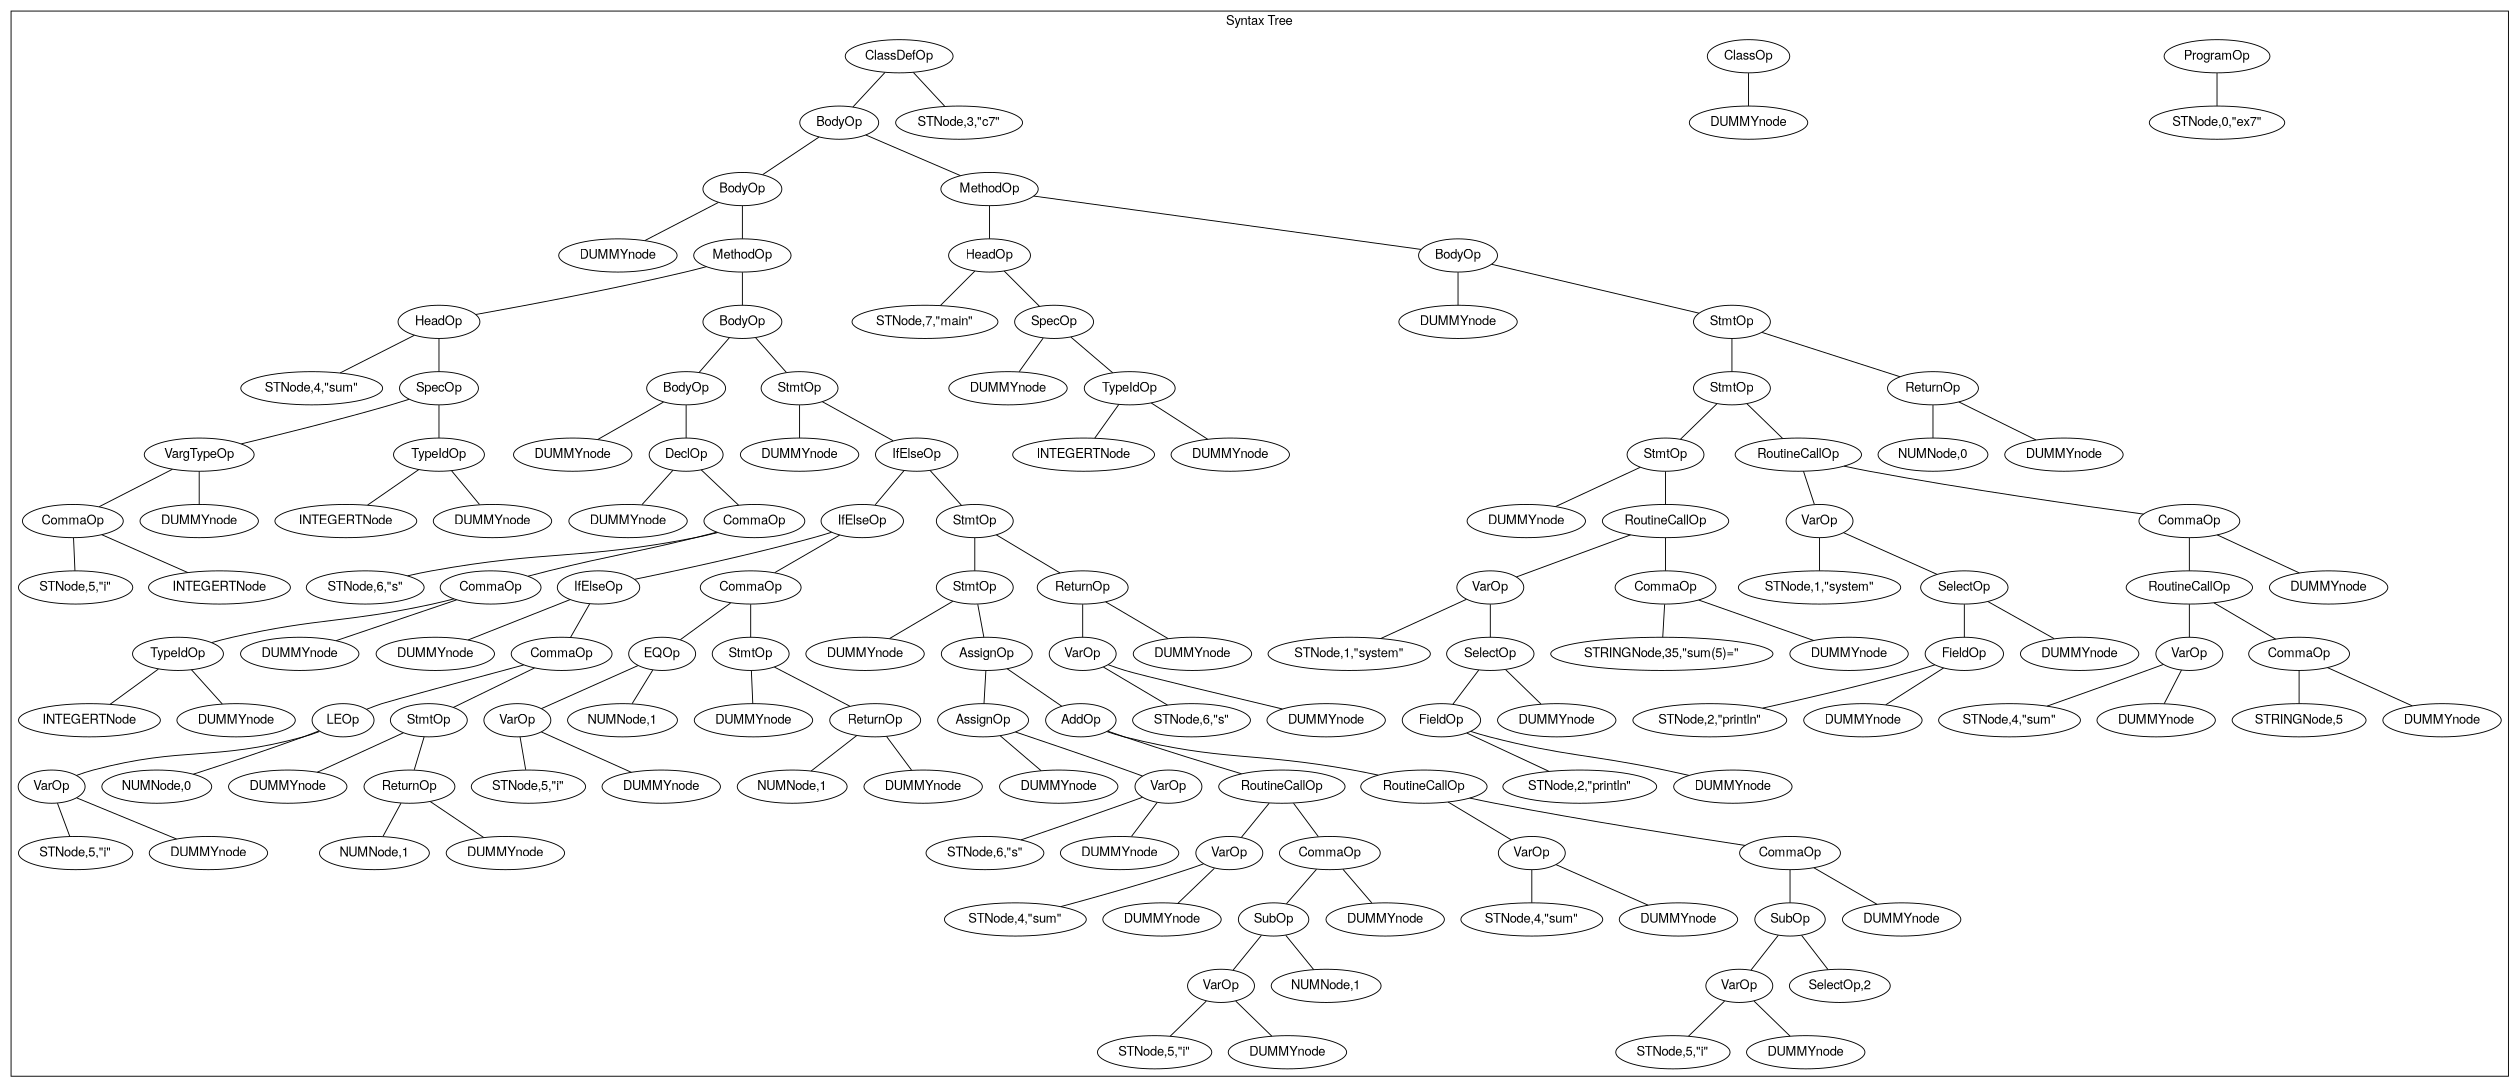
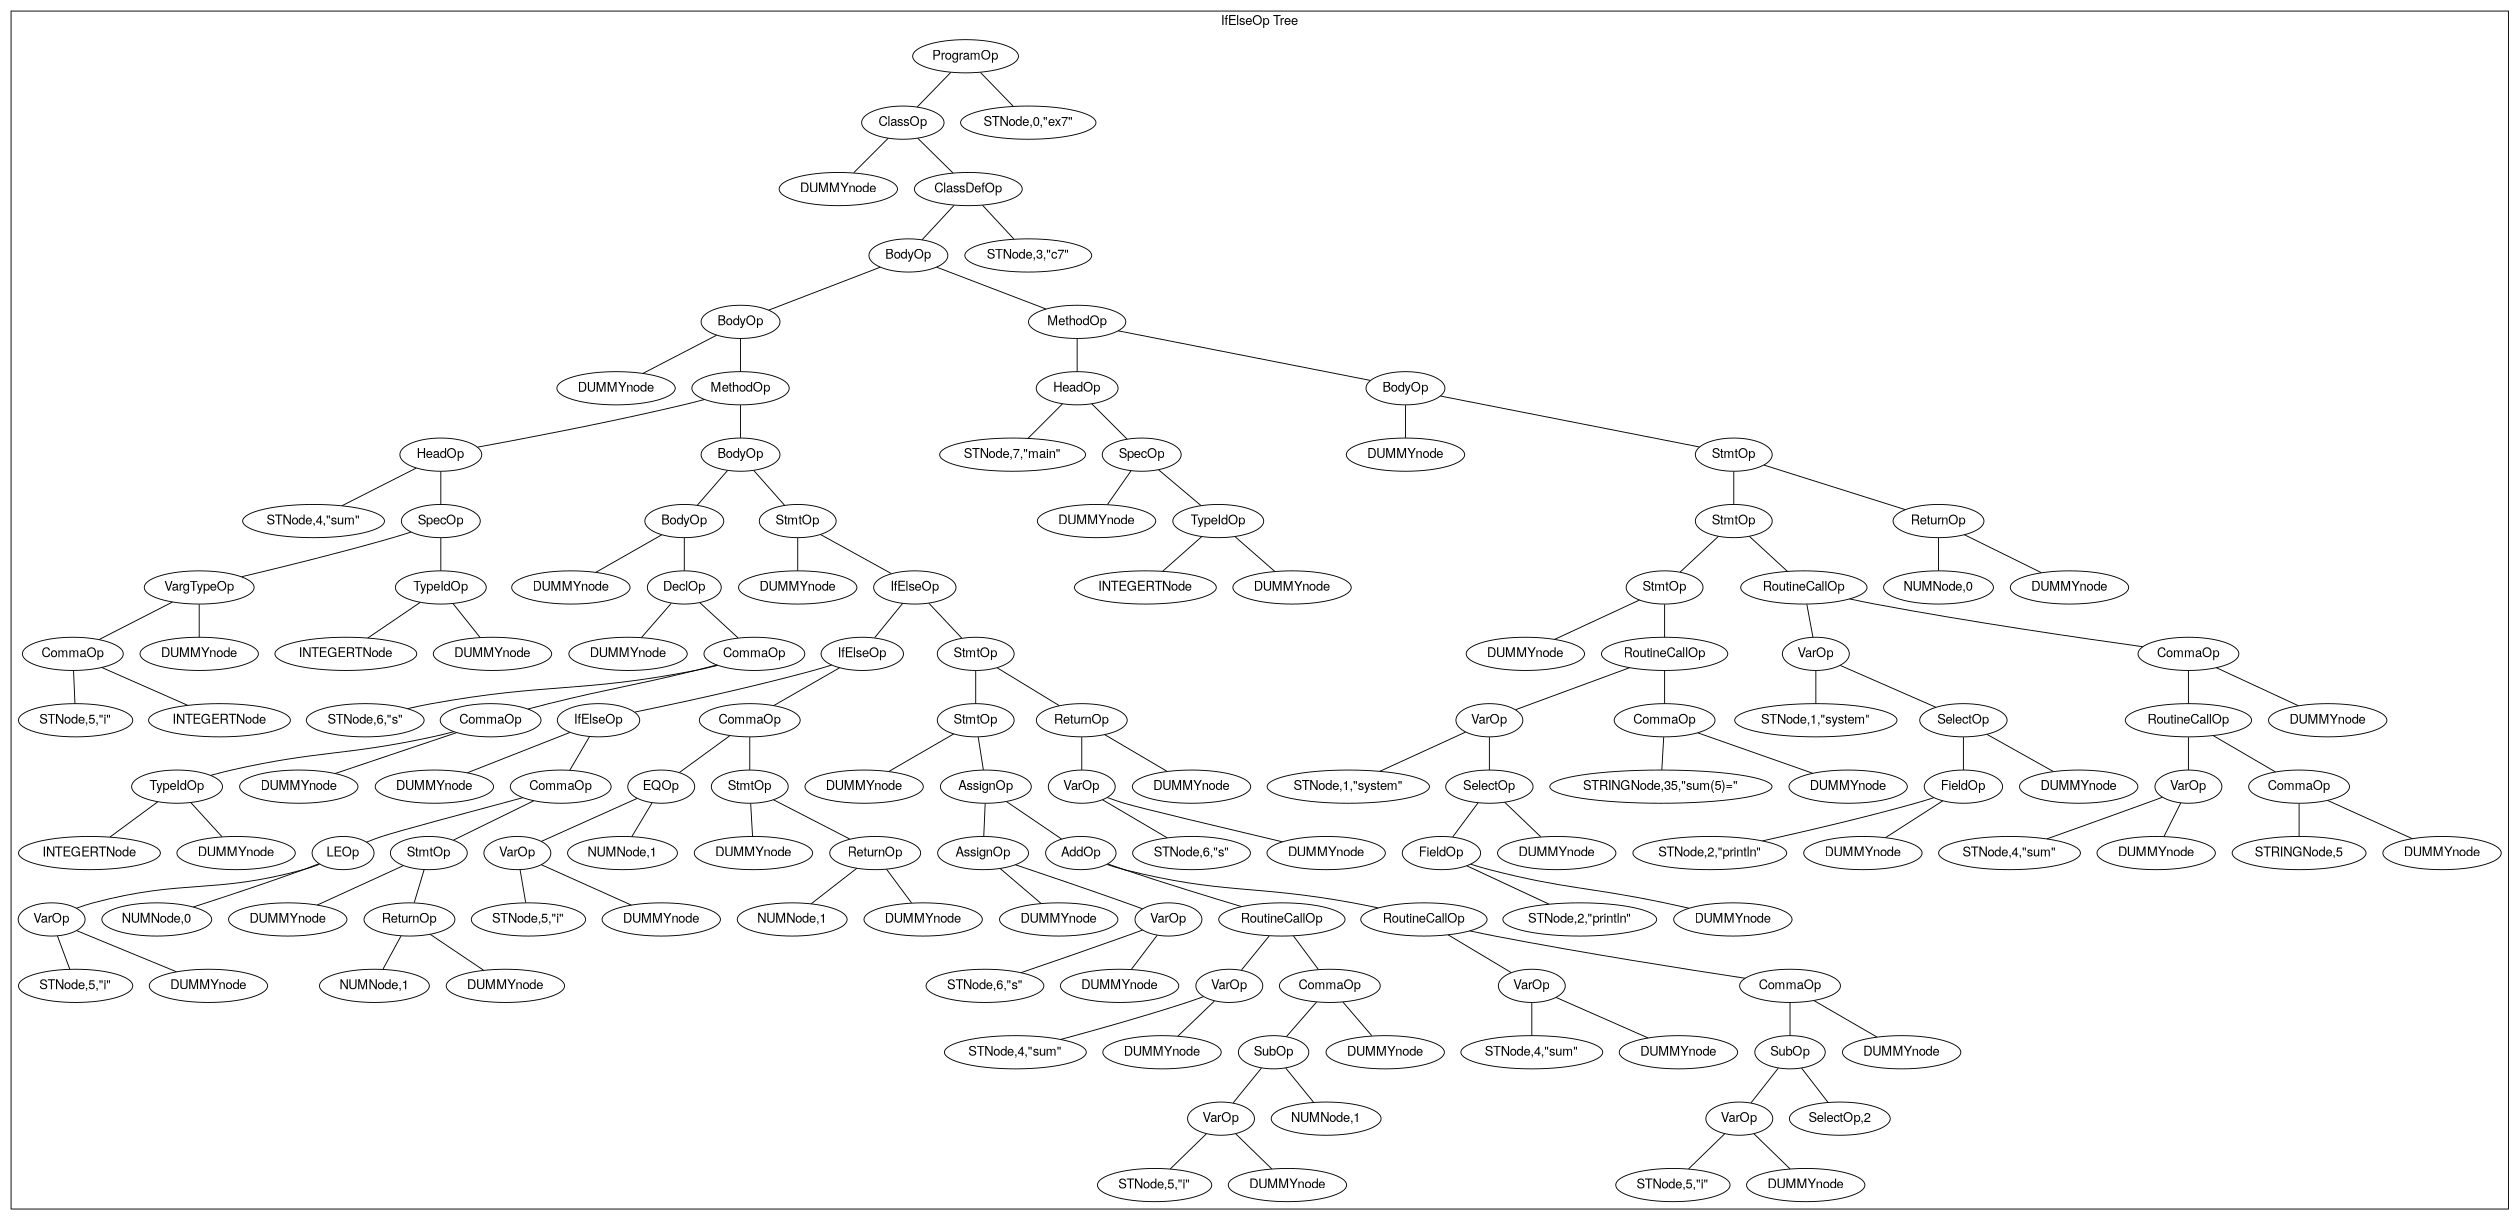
cluster "Syntax Tree": label "Syntax Tree" -> "IfElseOp Tree"
edge "ProgramOp" -- "ClassOp": added
edge "ClassOp" -- "ClassDefOp": added
